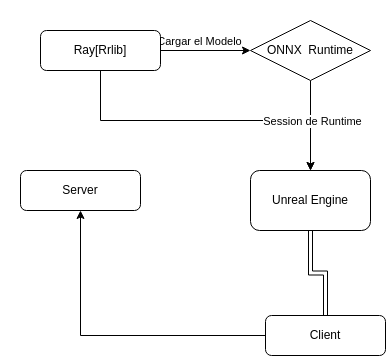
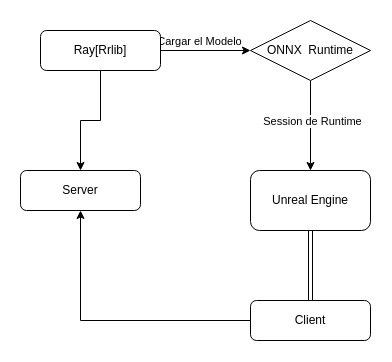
edge "Ray[Rrlib]" -> "Unreal Engine": now "Ray[Rrlib]" -> "Server"
node "Client": moved (326, 336) -> (311, 321)
